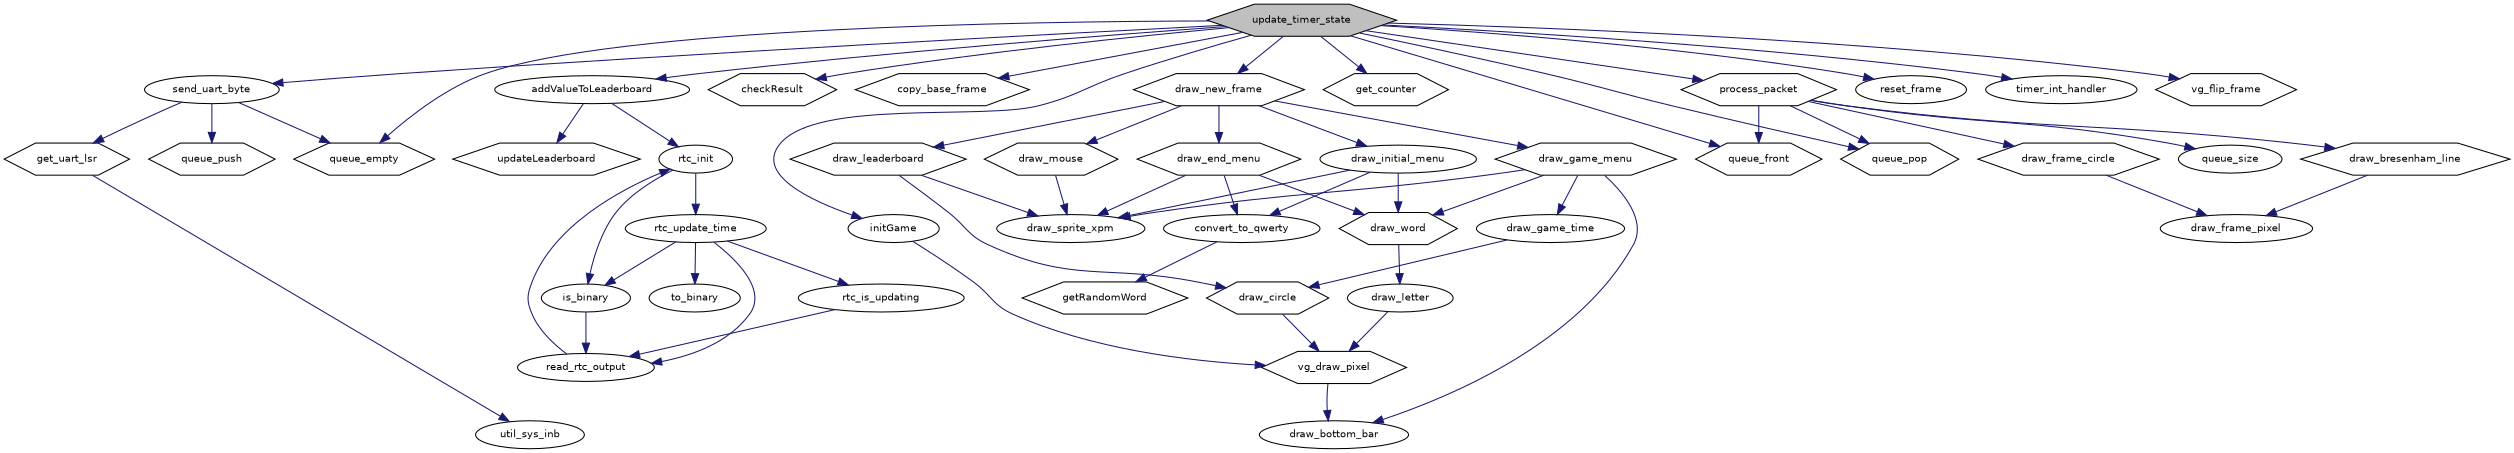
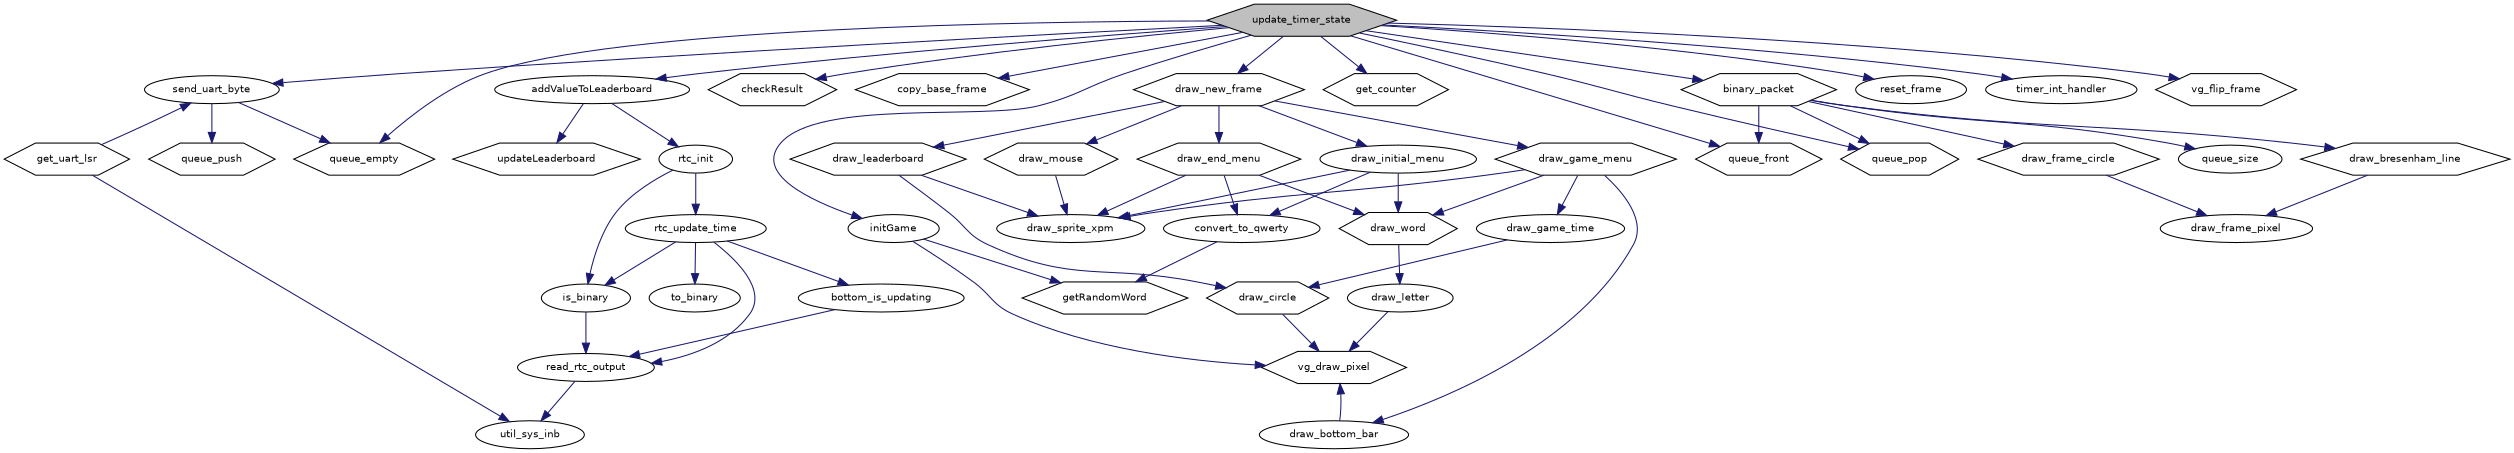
node "process_packet": label "process_packet" -> "binary_packet"
edge "send_uart_byte" -> "get_uart_lsr": reversed
edge "read_rtc_output" -> "rtc_init": now "read_rtc_output" -> "util_sys_inb"
edge "initGame" -> "getRandomWord": added
node "rtc_is_updating": label "rtc_is_updating" -> "bottom_is_updating"
edge "vg_draw_pixel" -> "draw_bottom_bar": reversed
